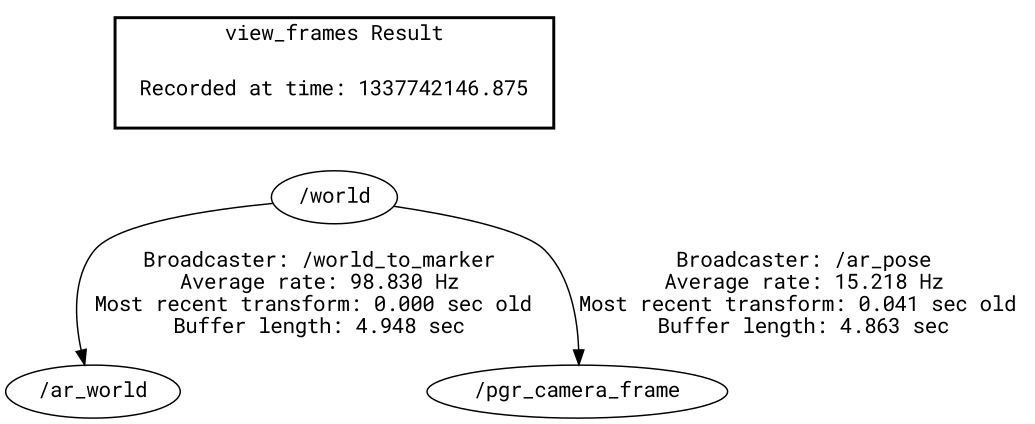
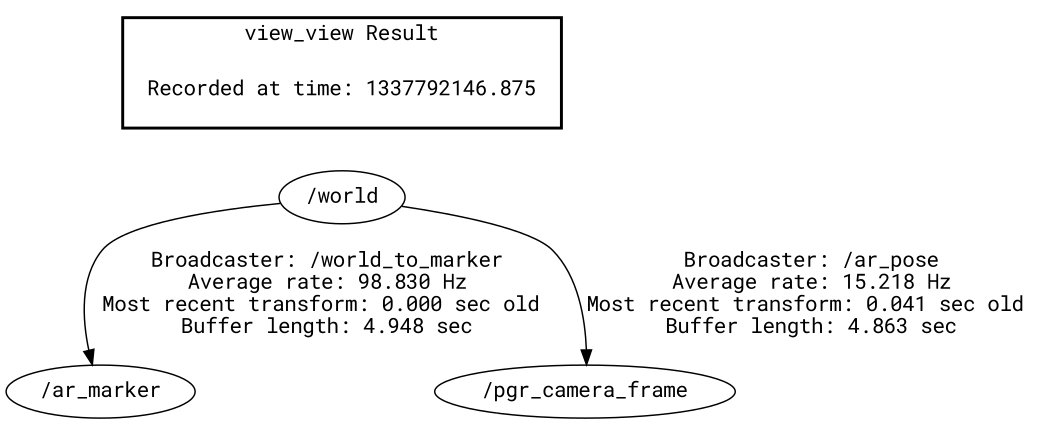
cluster "view_frames Result": label "view_frames Result" -> "view_view Result"
node "Recorded at time: 1337742146.875": label "Recorded at time: 1337742146.875" -> "Recorded at time: 1337792146.875"
node "/ar_world": label "/ar_world" -> "/ar_marker"
